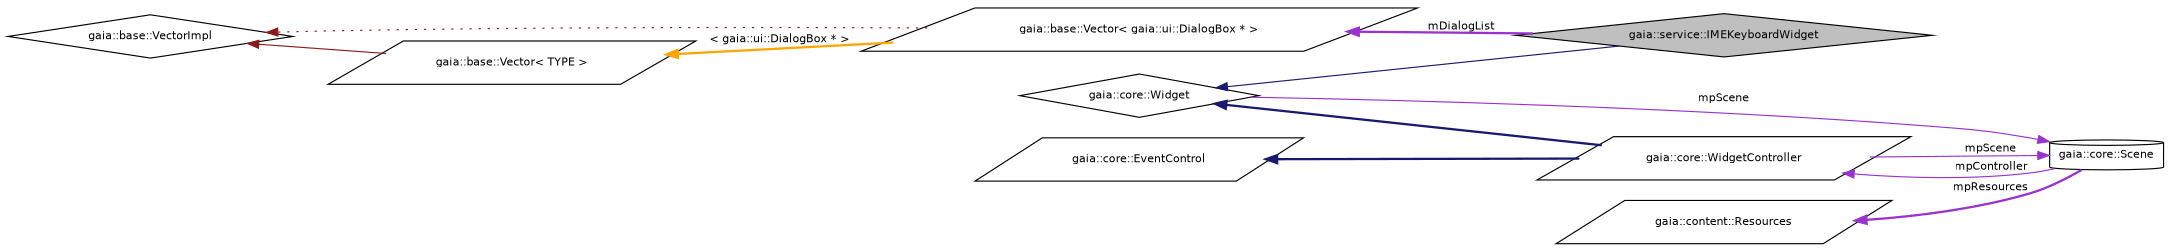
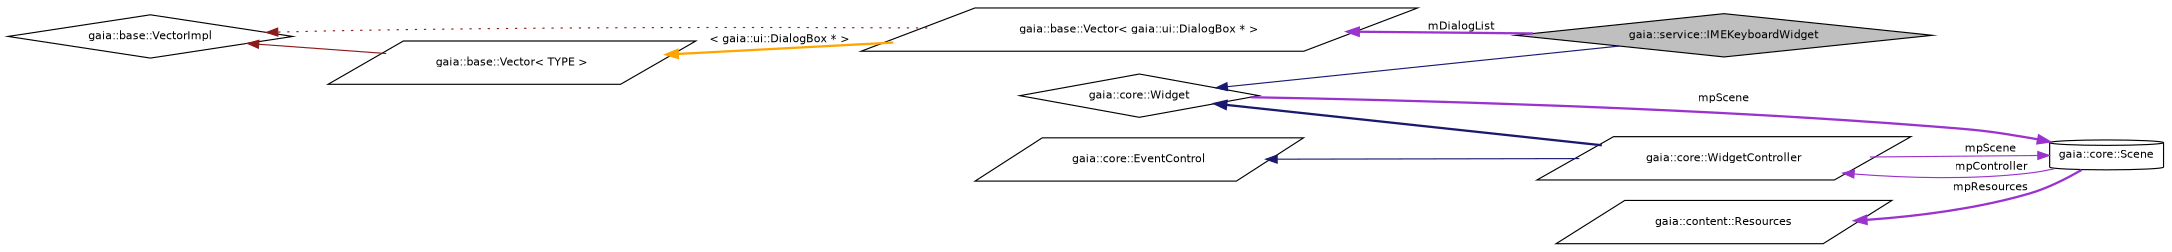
edge "gaia::core::Widget" -> "gaia::core::Scene": style solid -> bold
edge "gaia::core::WidgetController" -> "gaia::core::EventControl": style bold -> solid
